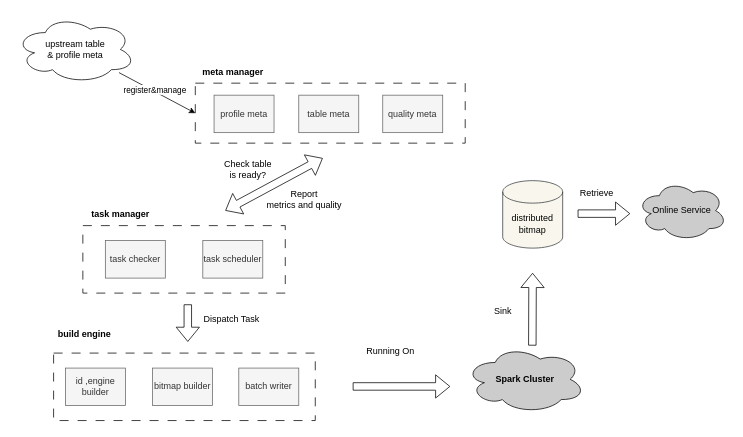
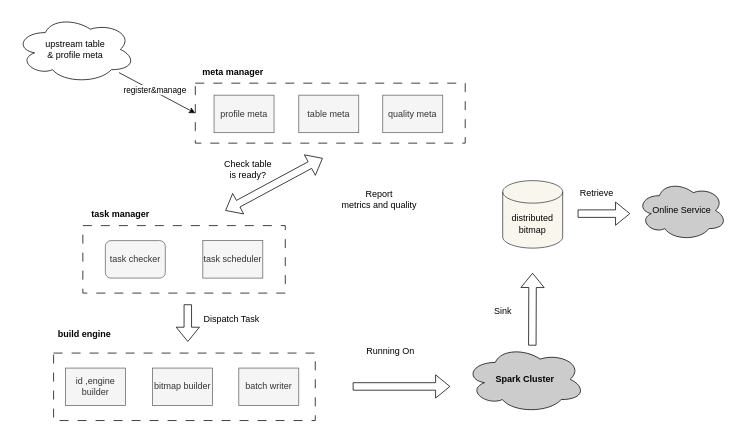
node "Report metrics and quality": moved (304, 199) -> (379, 199)
node "task checker": shape rectangle -> rounded rectangle
